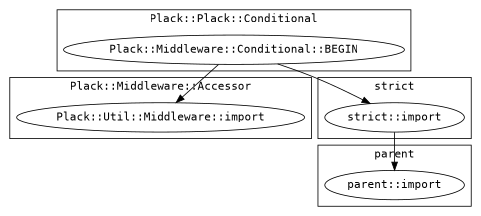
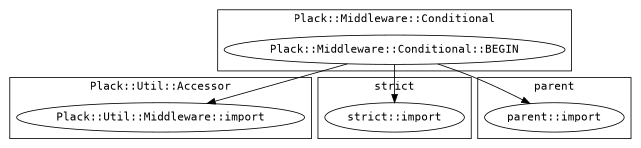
cluster "Plack::Plack::Conditional": label "Plack::Plack::Conditional" -> "Plack::Middleware::Conditional"
cluster "Plack::Middleware::Accessor": label "Plack::Middleware::Accessor" -> "Plack::Util::Accessor"
edge "strict::import" -> "parent::import": now "Plack::Middleware::Conditional::BEGIN" -> "parent::import"
